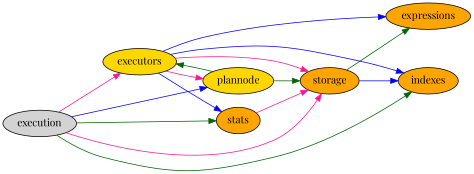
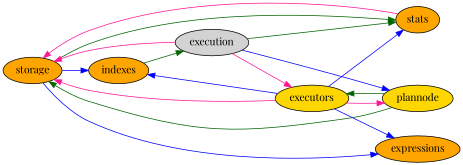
edge "storage" -> "stats": added
edge "storage" -> "expressions": color darkgreen -> blue
edge "execution" -> "indexes": reversed
